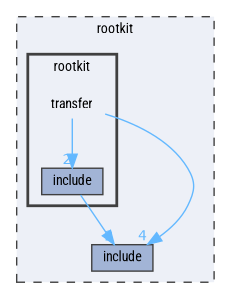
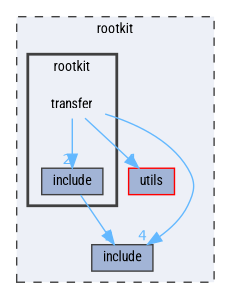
node "utils": added
